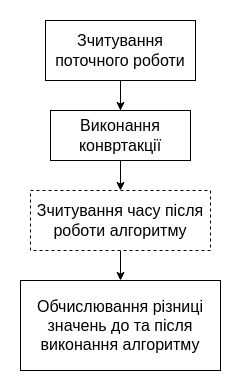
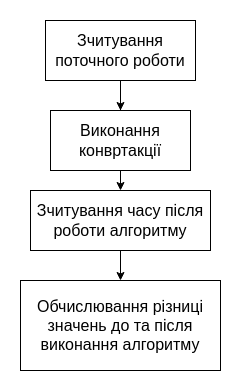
node "Виконання конвртакції": size 140x50 -> 140x60
node "Зчитування часу після роботи алгоритму": style dashed -> solid
